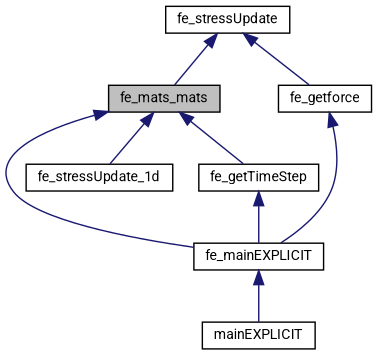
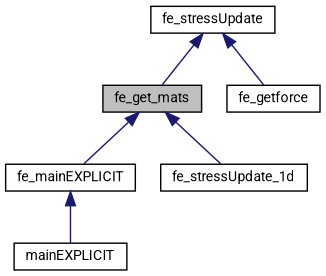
node "fe_mats_mats": label "fe_mats_mats" -> "fe_get_mats"
node "fe_getTimeStep": removed
edge "fe_mainEXPLICIT" -> "fe_getforce": removed
